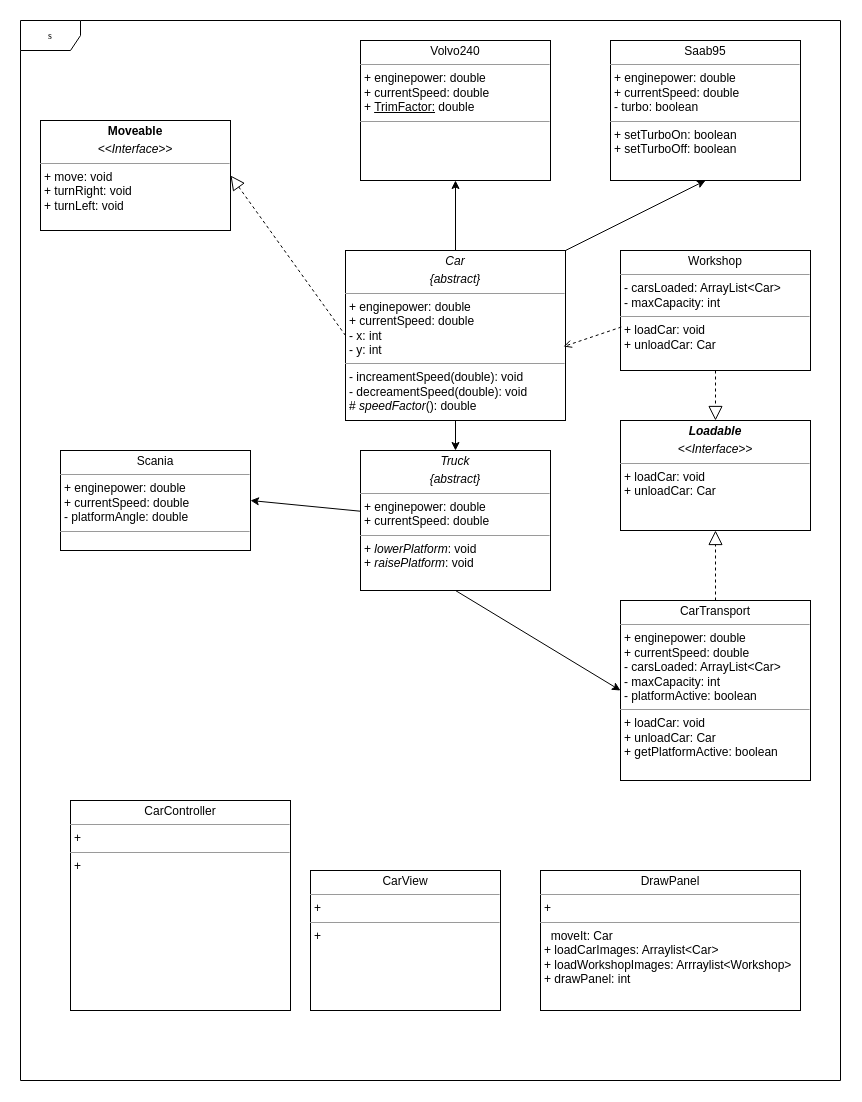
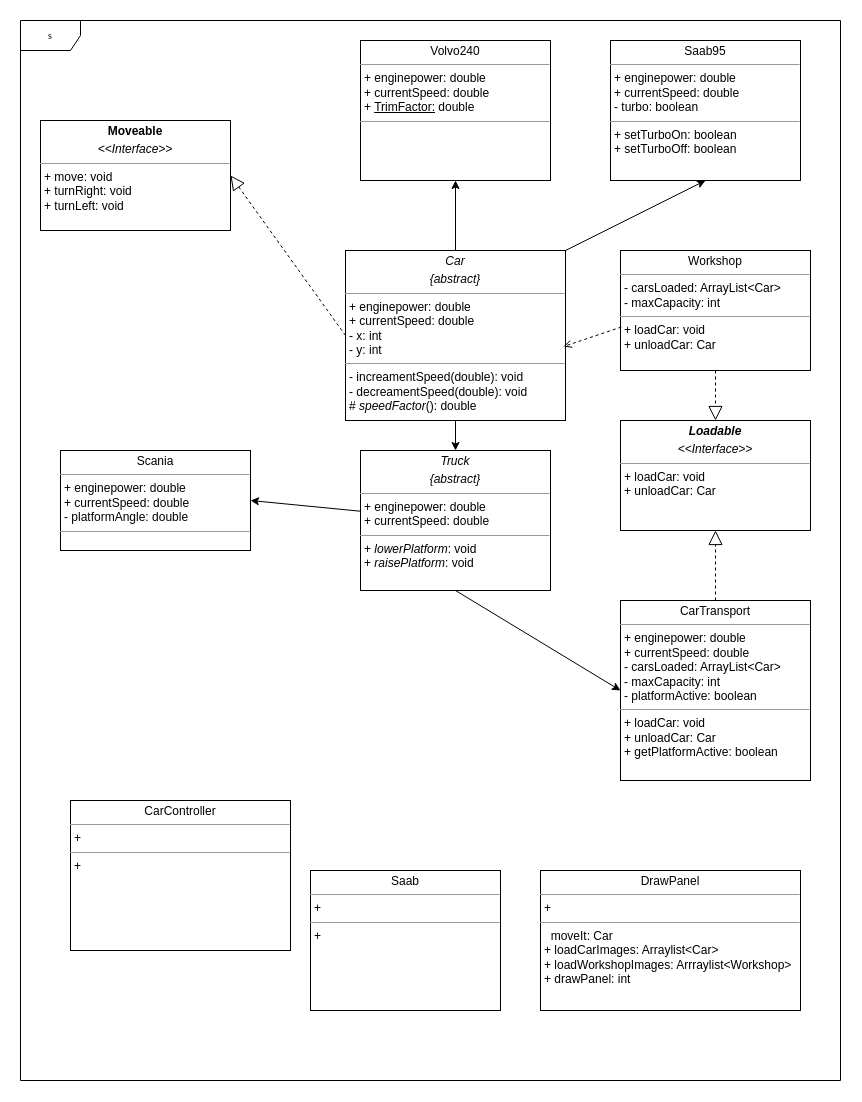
node "CarView + +": label "CarView + +" -> "Saab + +"
node "CarController + +": size 220x210 -> 220x150
